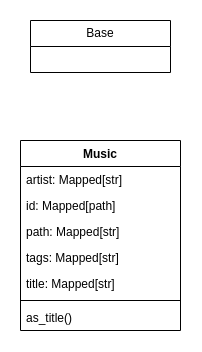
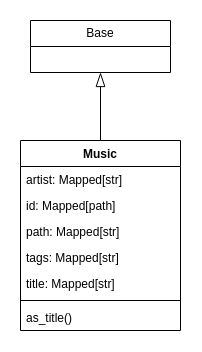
edge "Music" -> "Base": added
